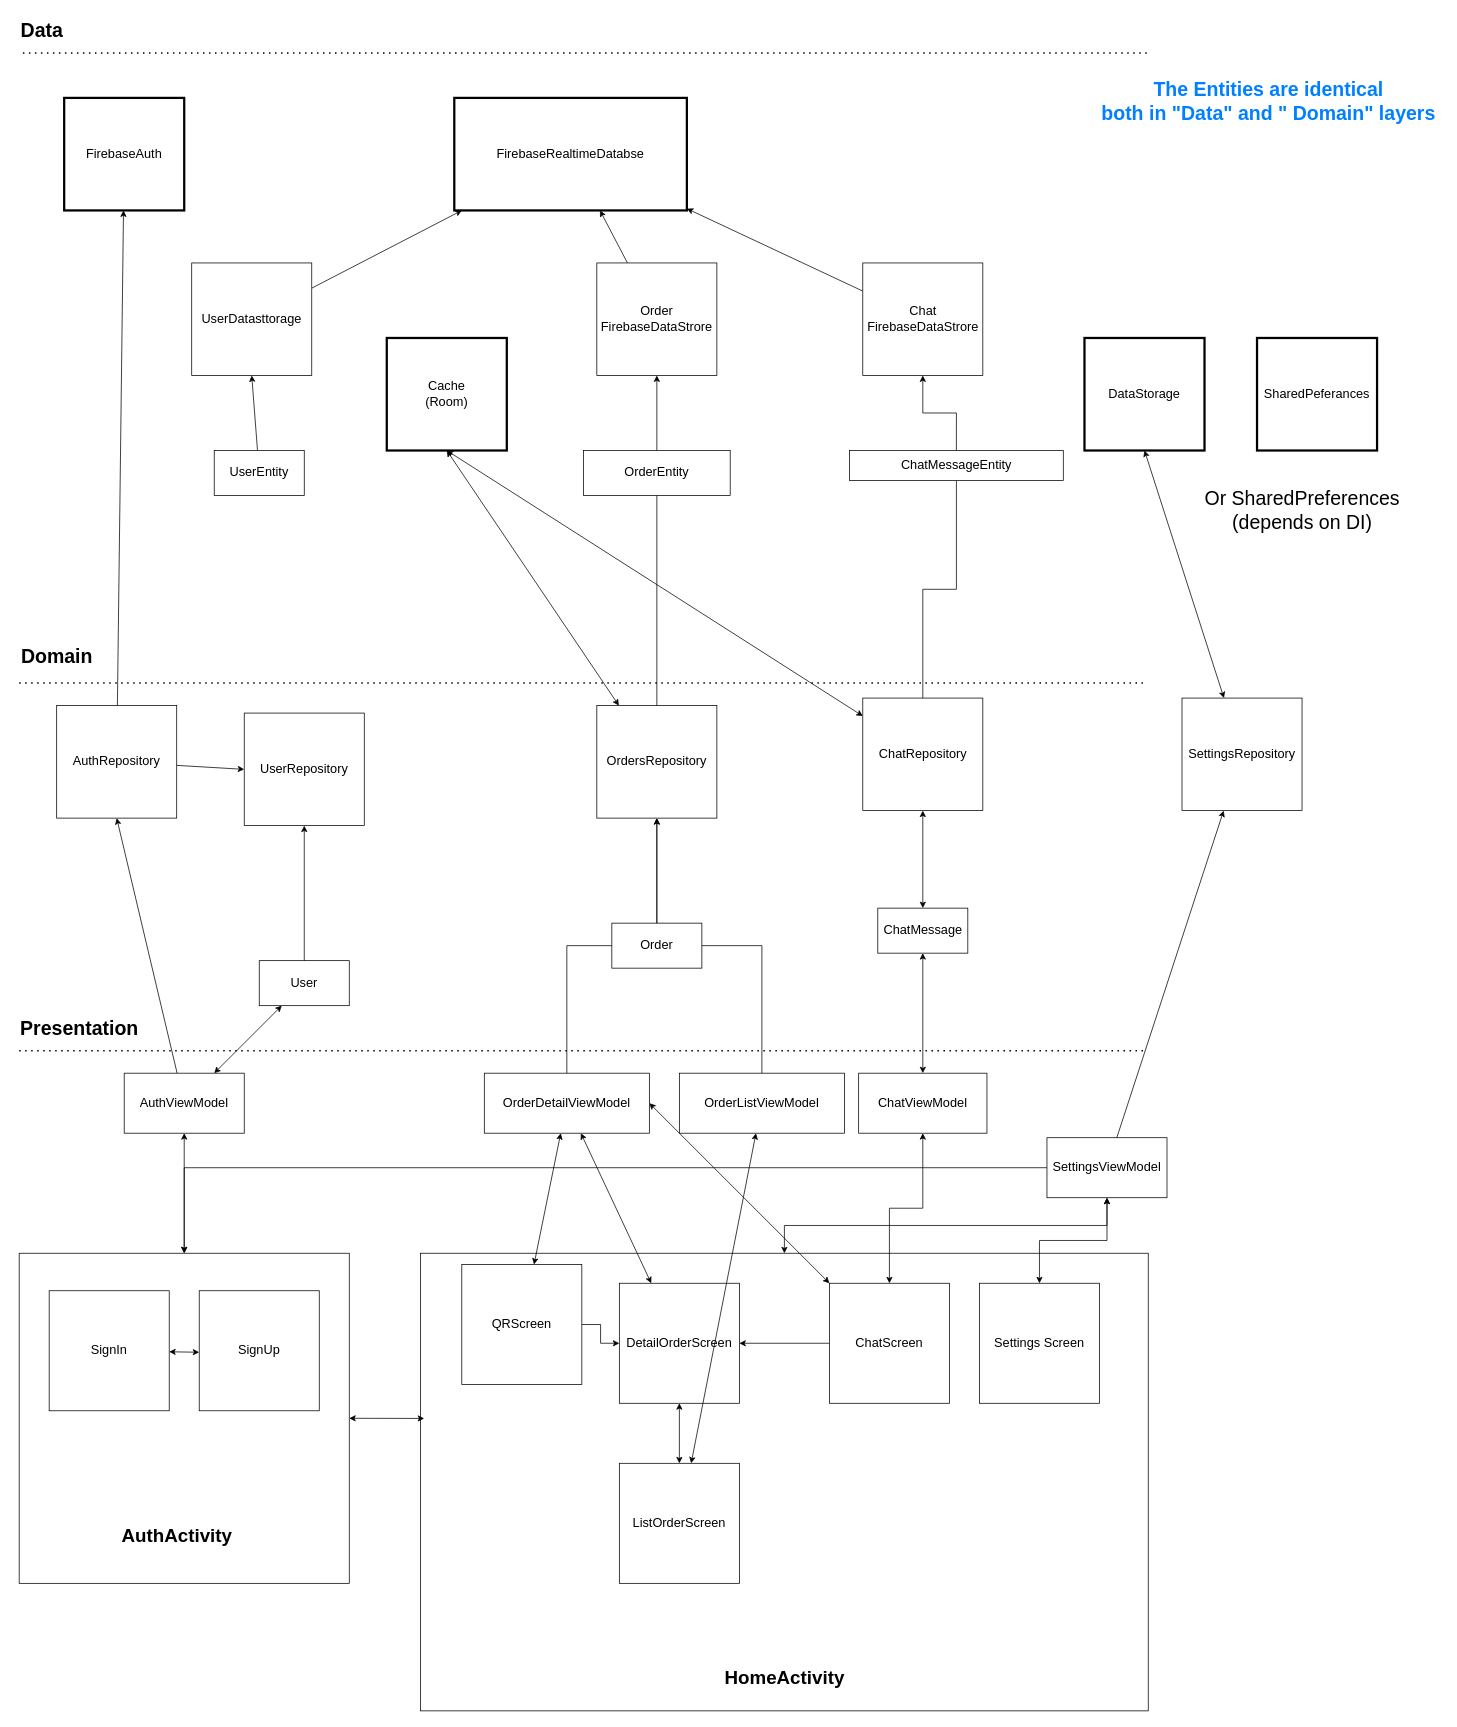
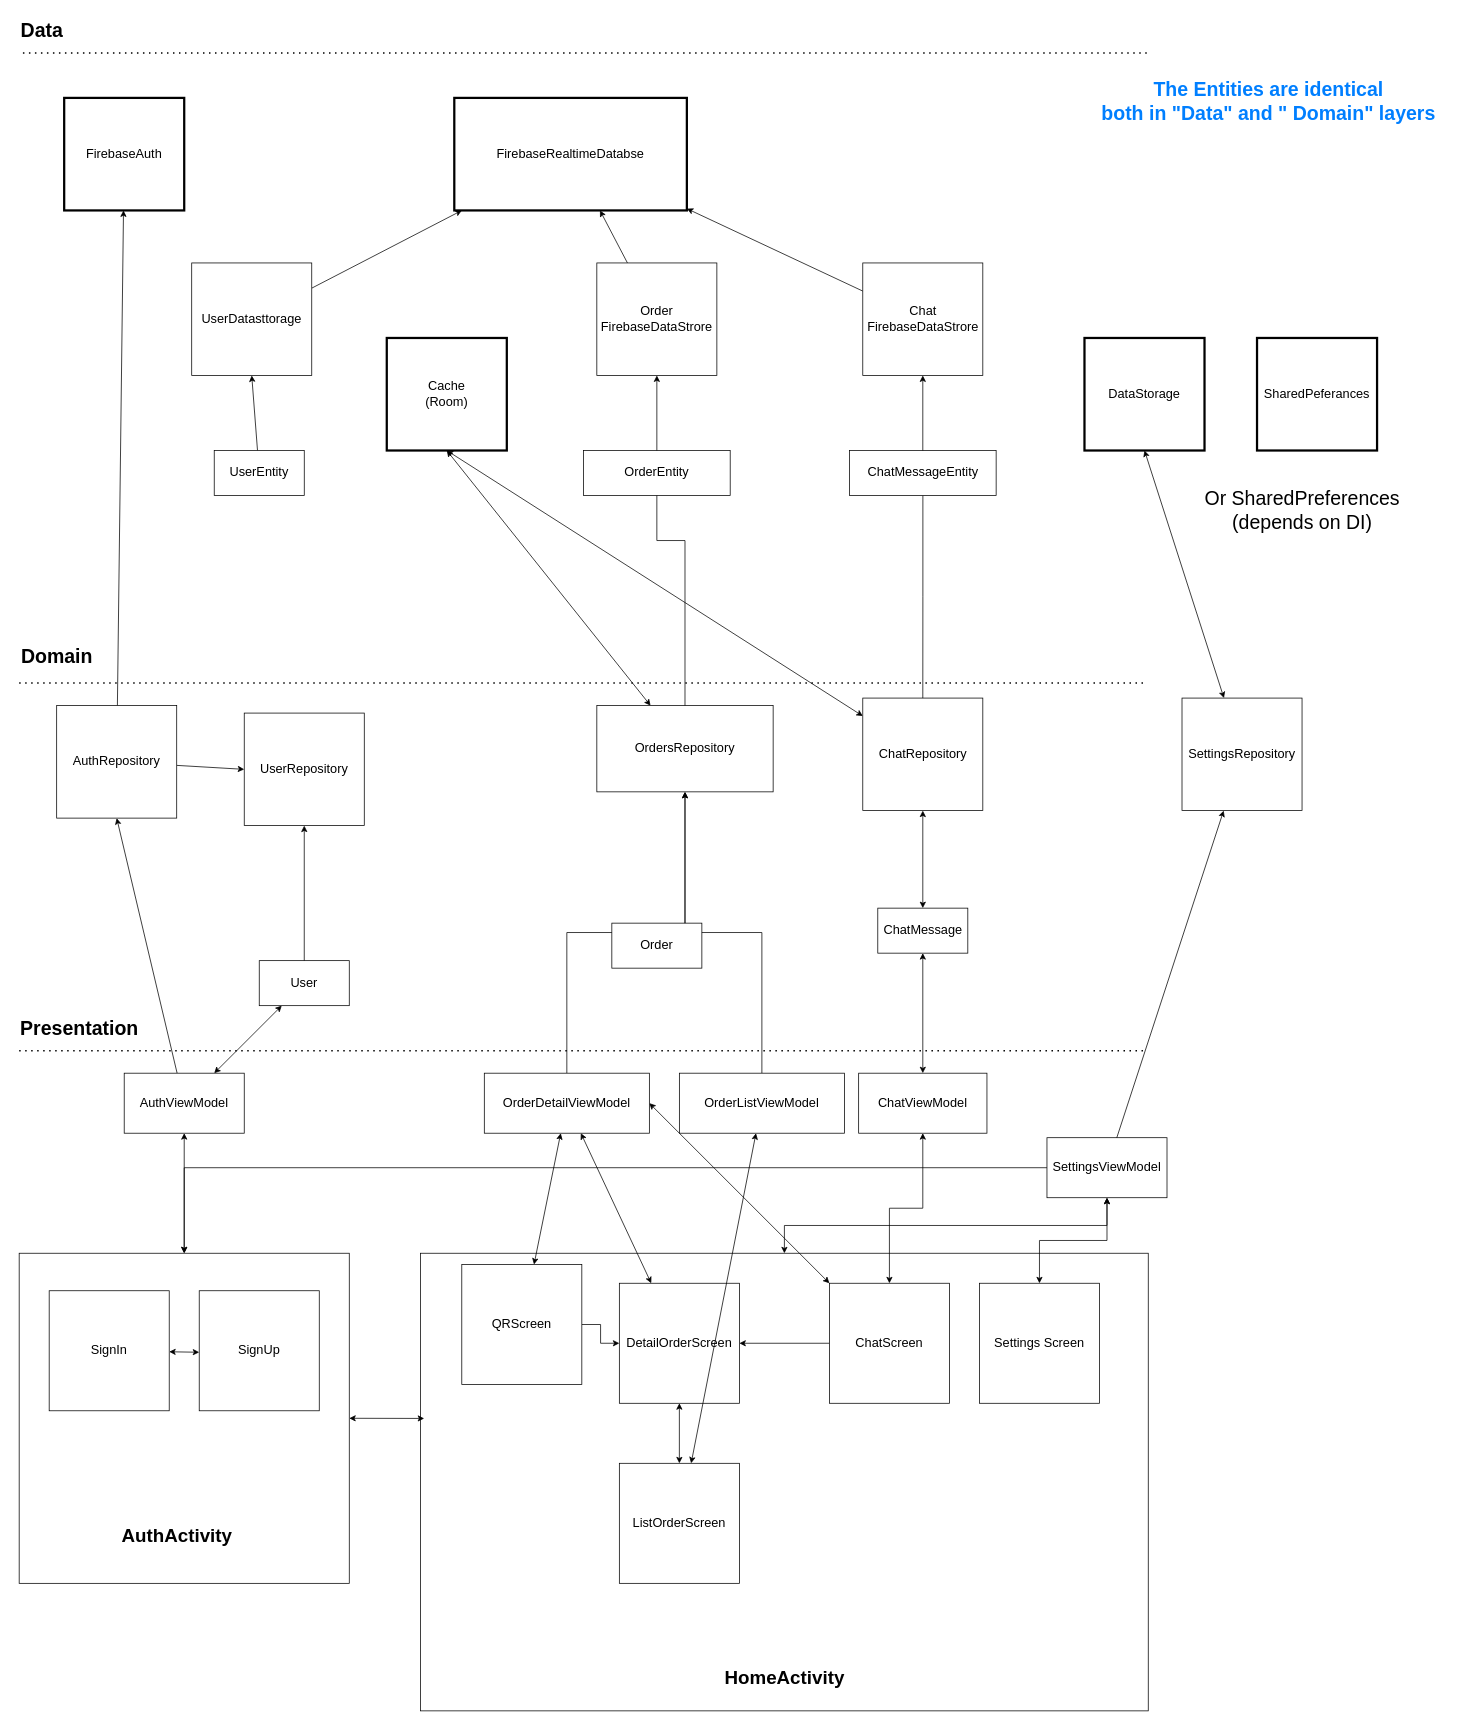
node "ChatMessageEntity": size 214x30 -> 147x45
node "OrdersRepository": size 120x113 -> 176x86
